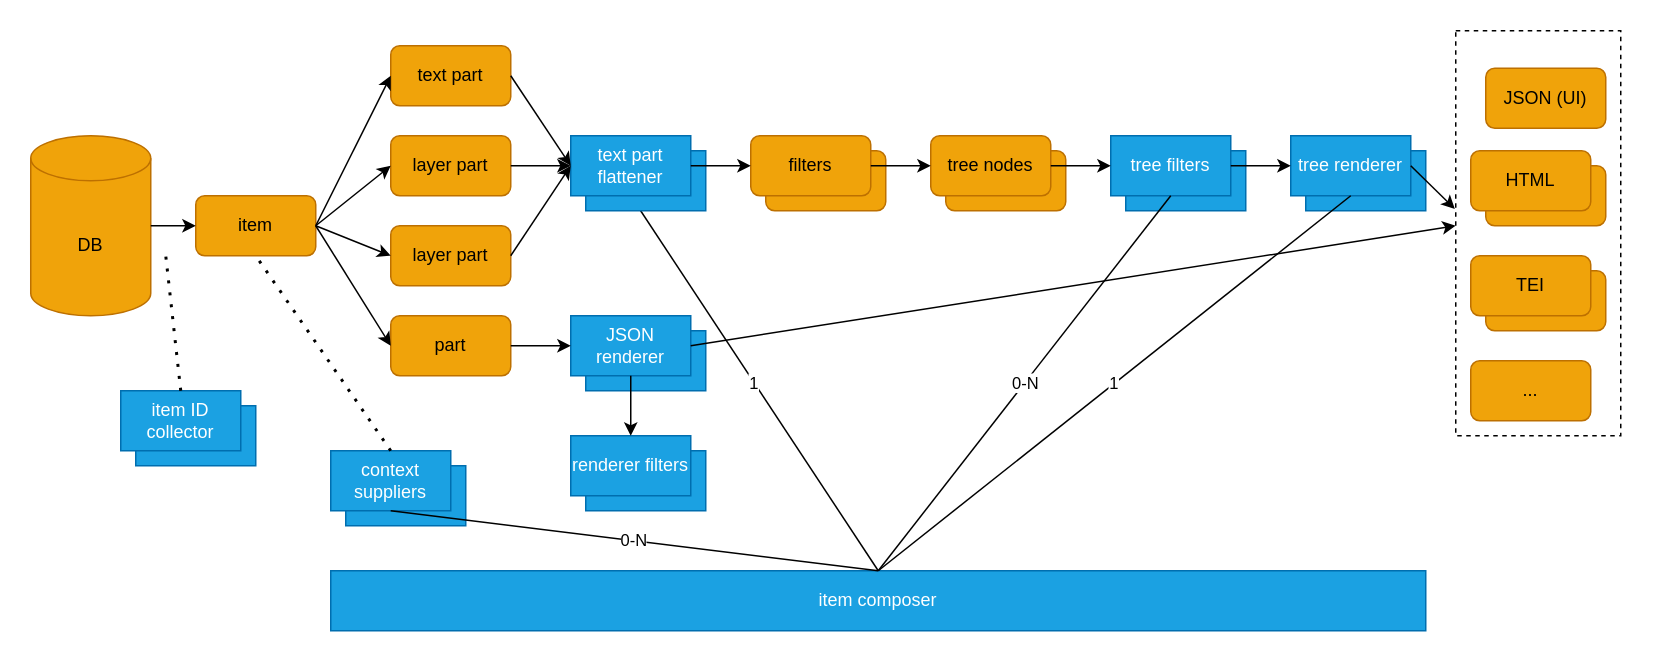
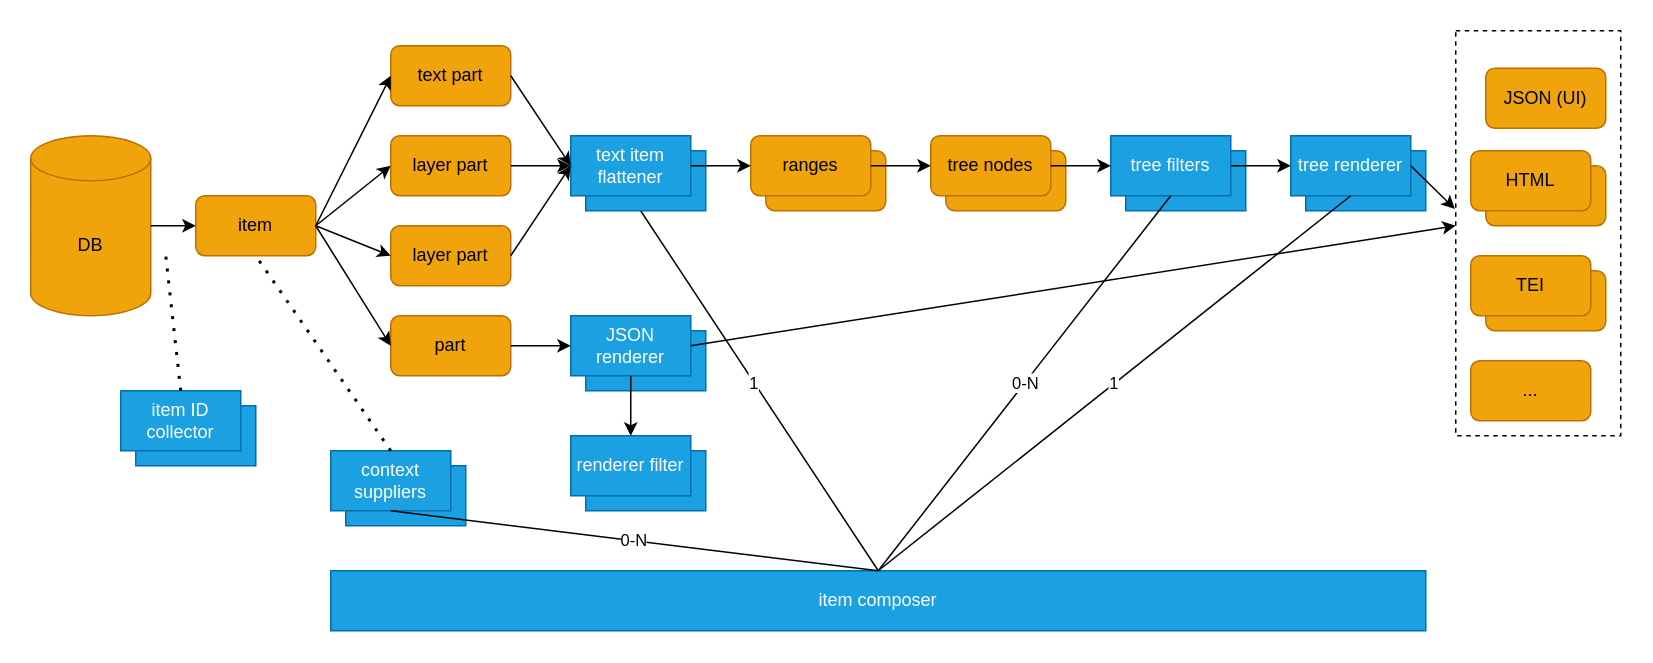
node "text part flattener": label "text part flattener" -> "text item flattener"
node "filters": label "filters" -> "ranges"
node "renderer filters": label "renderer filters" -> "renderer filter"
